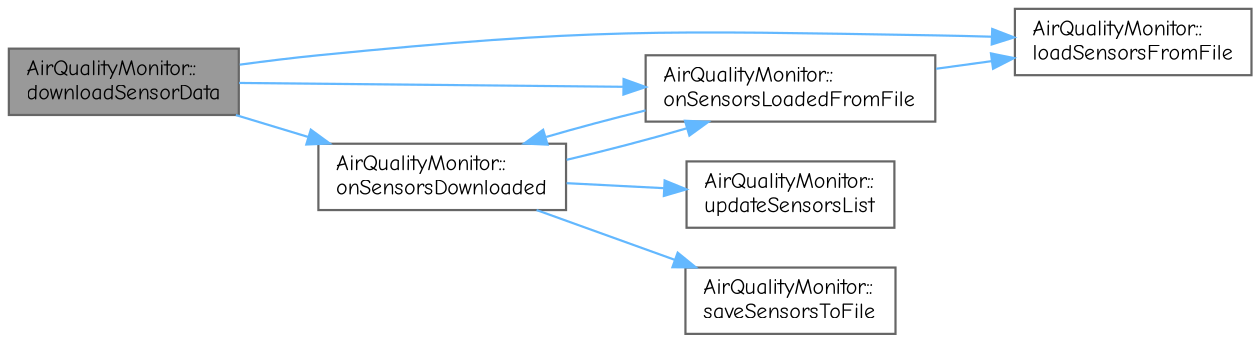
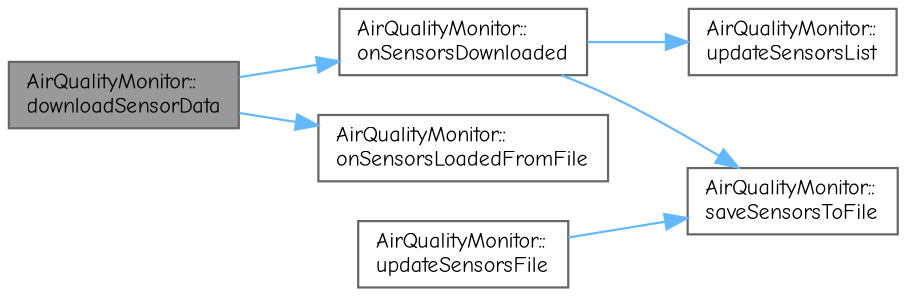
node "AirQualityMonitor:: loadSensorsFromFile": removed
edge "AirQualityMonitor:: onSensorsLoadedFromFile" -> "AirQualityMonitor:: onSensorsDownloaded": removed
edge "AirQualityMonitor:: onSensorsDownloaded" -> "AirQualityMonitor:: onSensorsLoadedFromFile": removed
node "AirQualityMonitor:: updateSensorsFile": added
